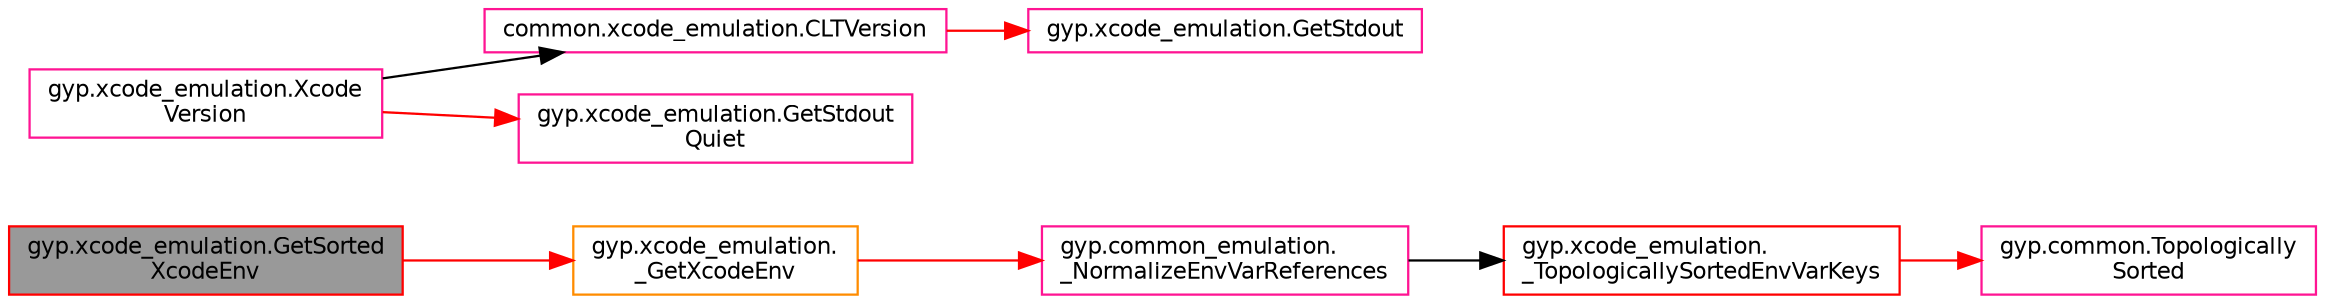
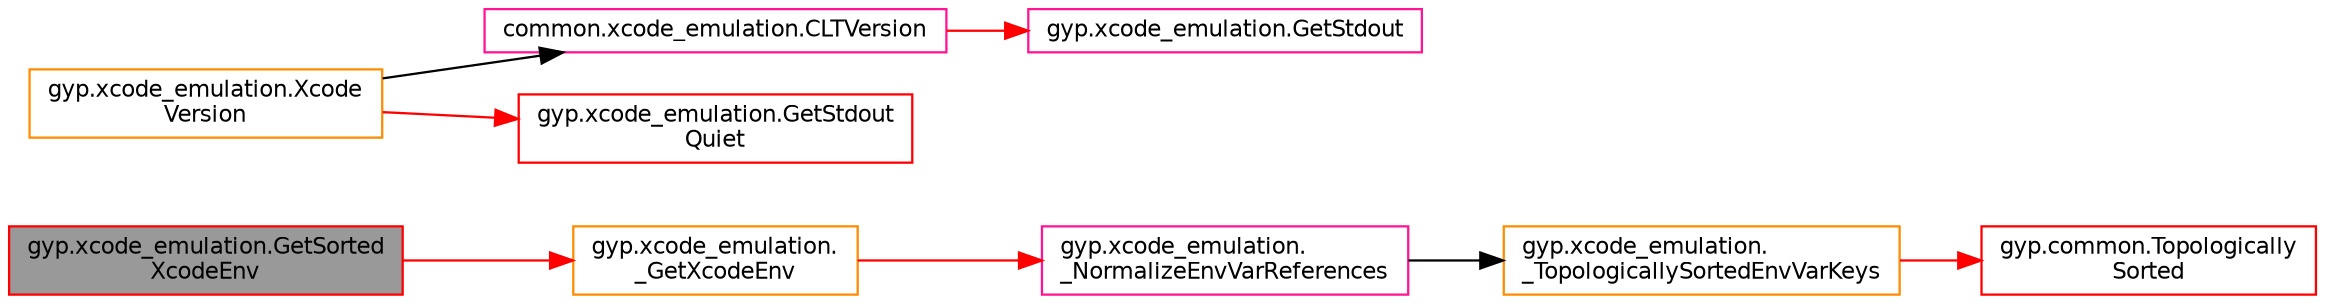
node "gyp.xcode_emulation.Xcode Version": color deeppink -> darkorange
node "gyp.xcode_emulation.GetStdout Quiet": color deeppink -> red
node "gyp.common_emulation. _NormalizeEnvVarReferences": label "gyp.common_emulation. _NormalizeEnvVarReferences" -> "gyp.xcode_emulation. _NormalizeEnvVarReferences"
node "gyp.xcode_emulation. _TopologicallySortedEnvVarKeys": color red -> darkorange
node "gyp.common.Topologically Sorted": color deeppink -> red
